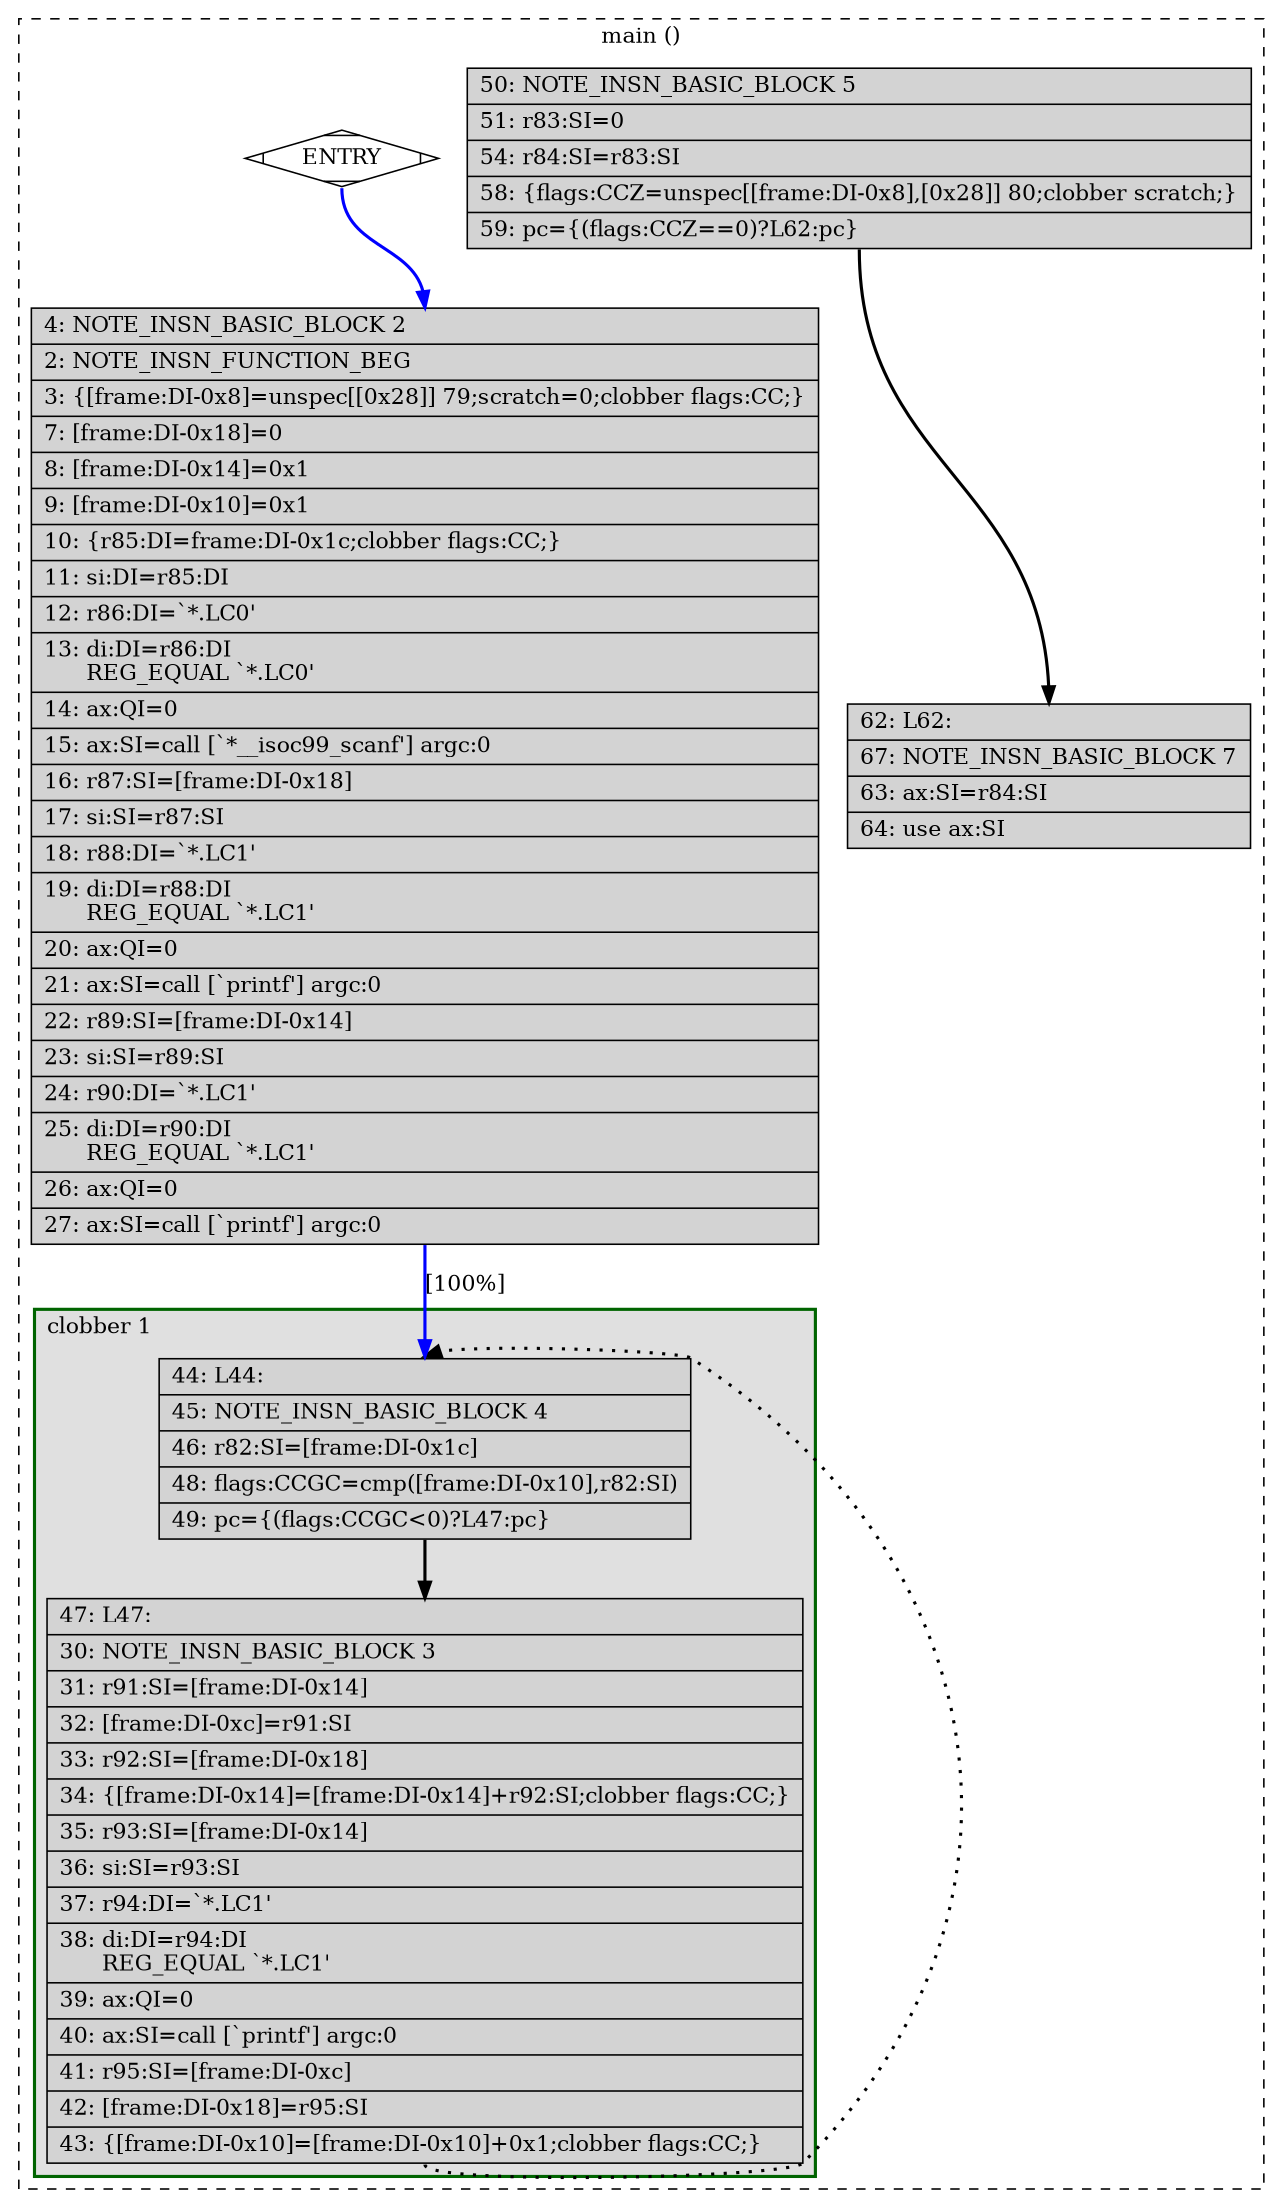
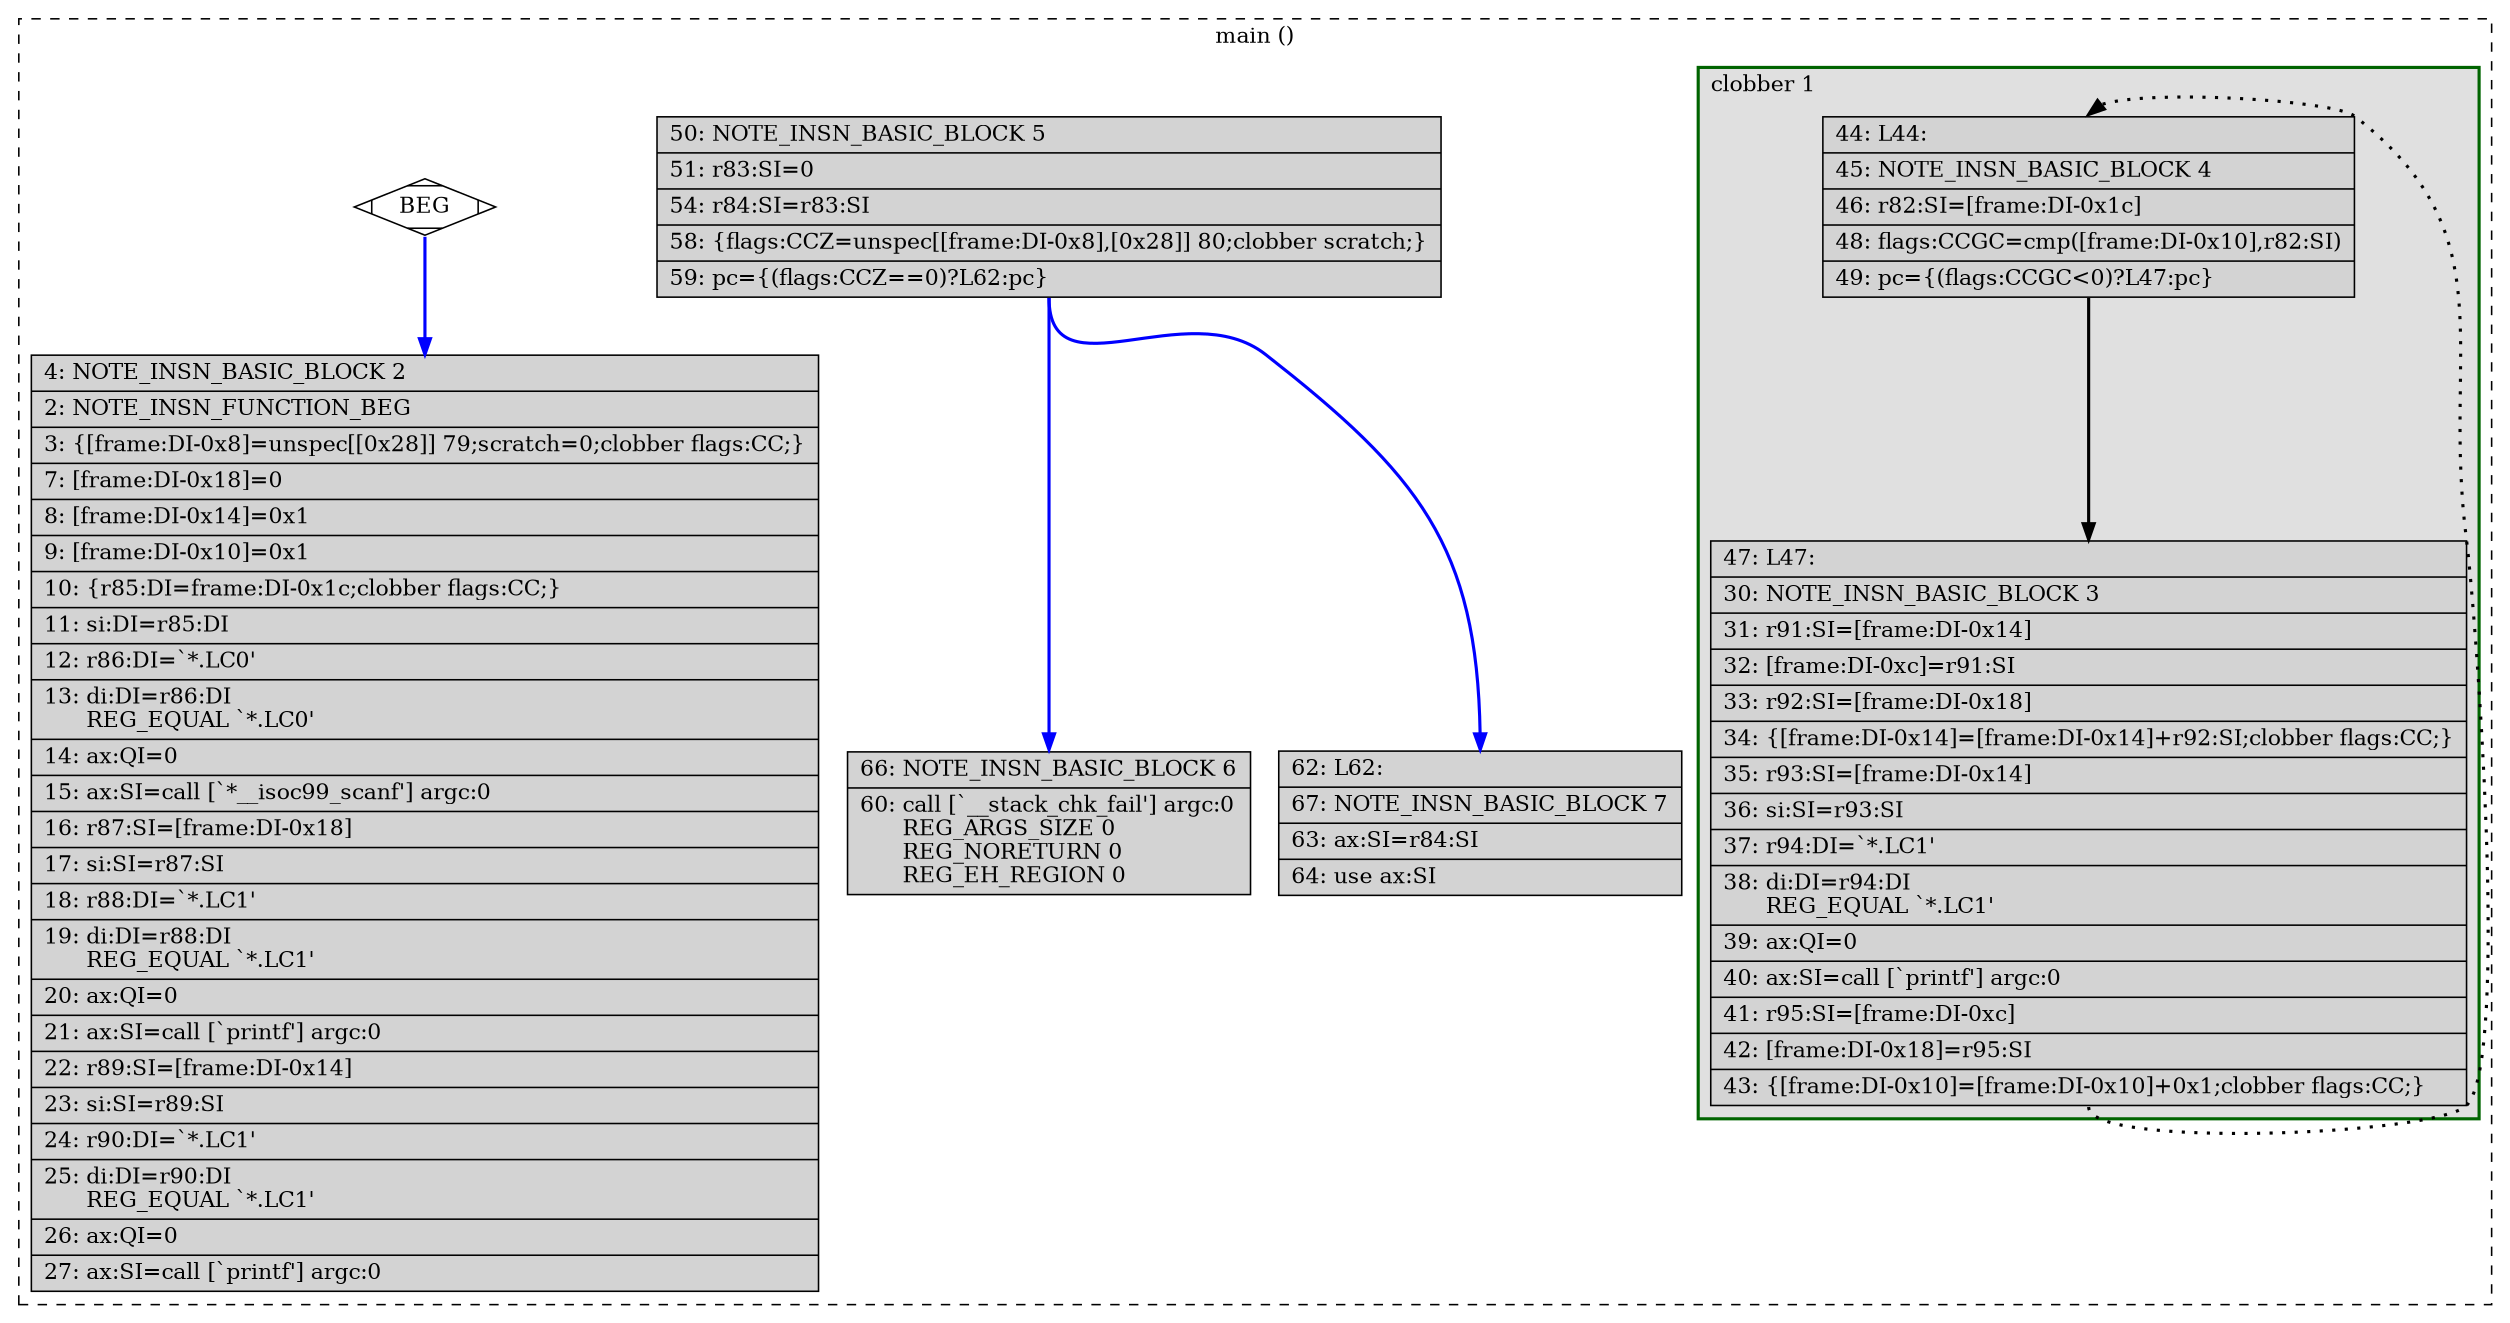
node "ENTRY": label "ENTRY" -> "BEG"
edge "50: NOTE_INSN_BASIC_BLOCK 5" -> "62: L62:": color black -> blue
node "66: NOTE_INSN_BASIC_BLOCK 6": added
edge "4: NOTE_INSN_BASIC_BLOCK 2" -> "44: L44:": removed, label "[100%]"
